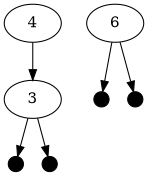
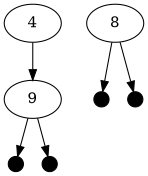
node "6": label "6" -> "8"
node "3": label "3" -> "9"
